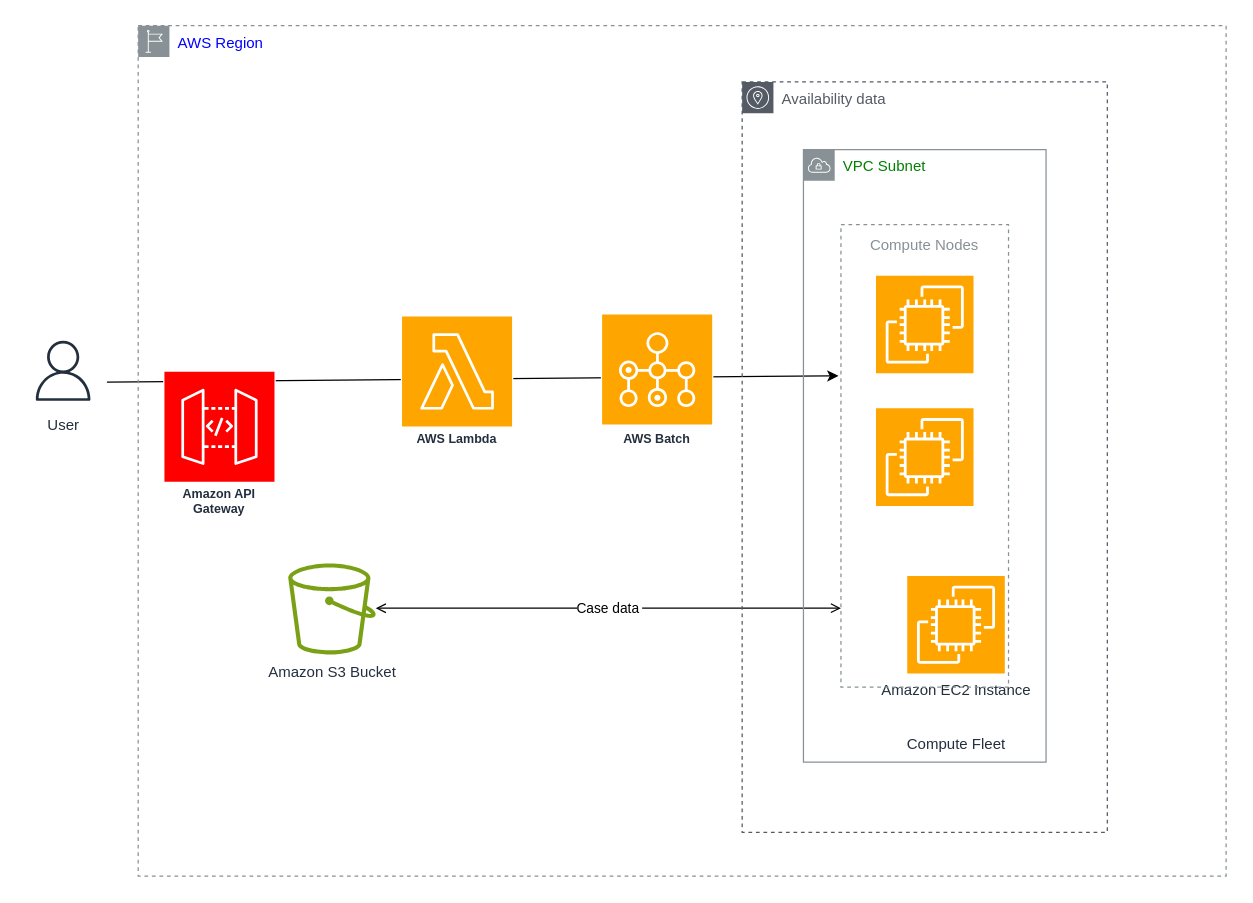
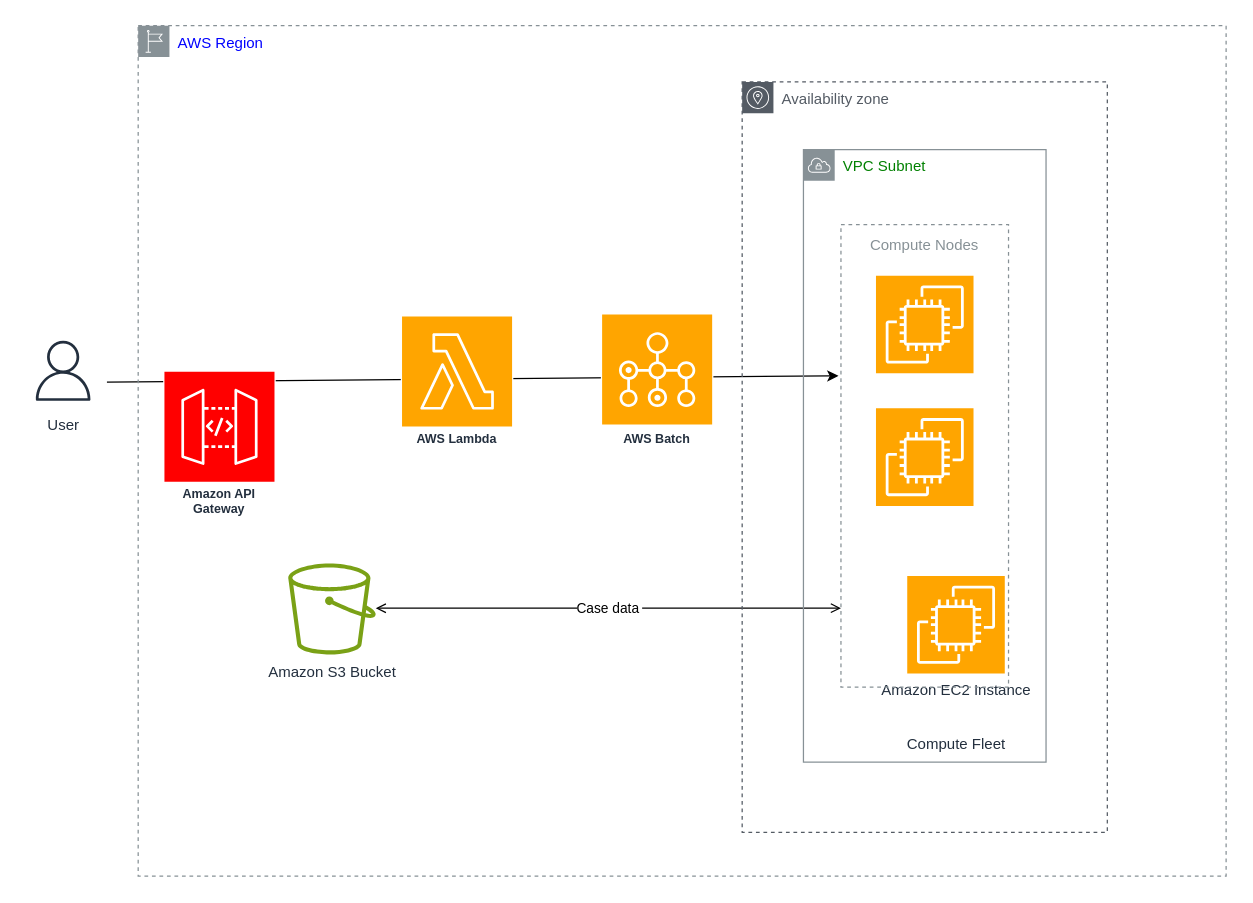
node "Availability data": label "Availability data" -> "Availability zone"
